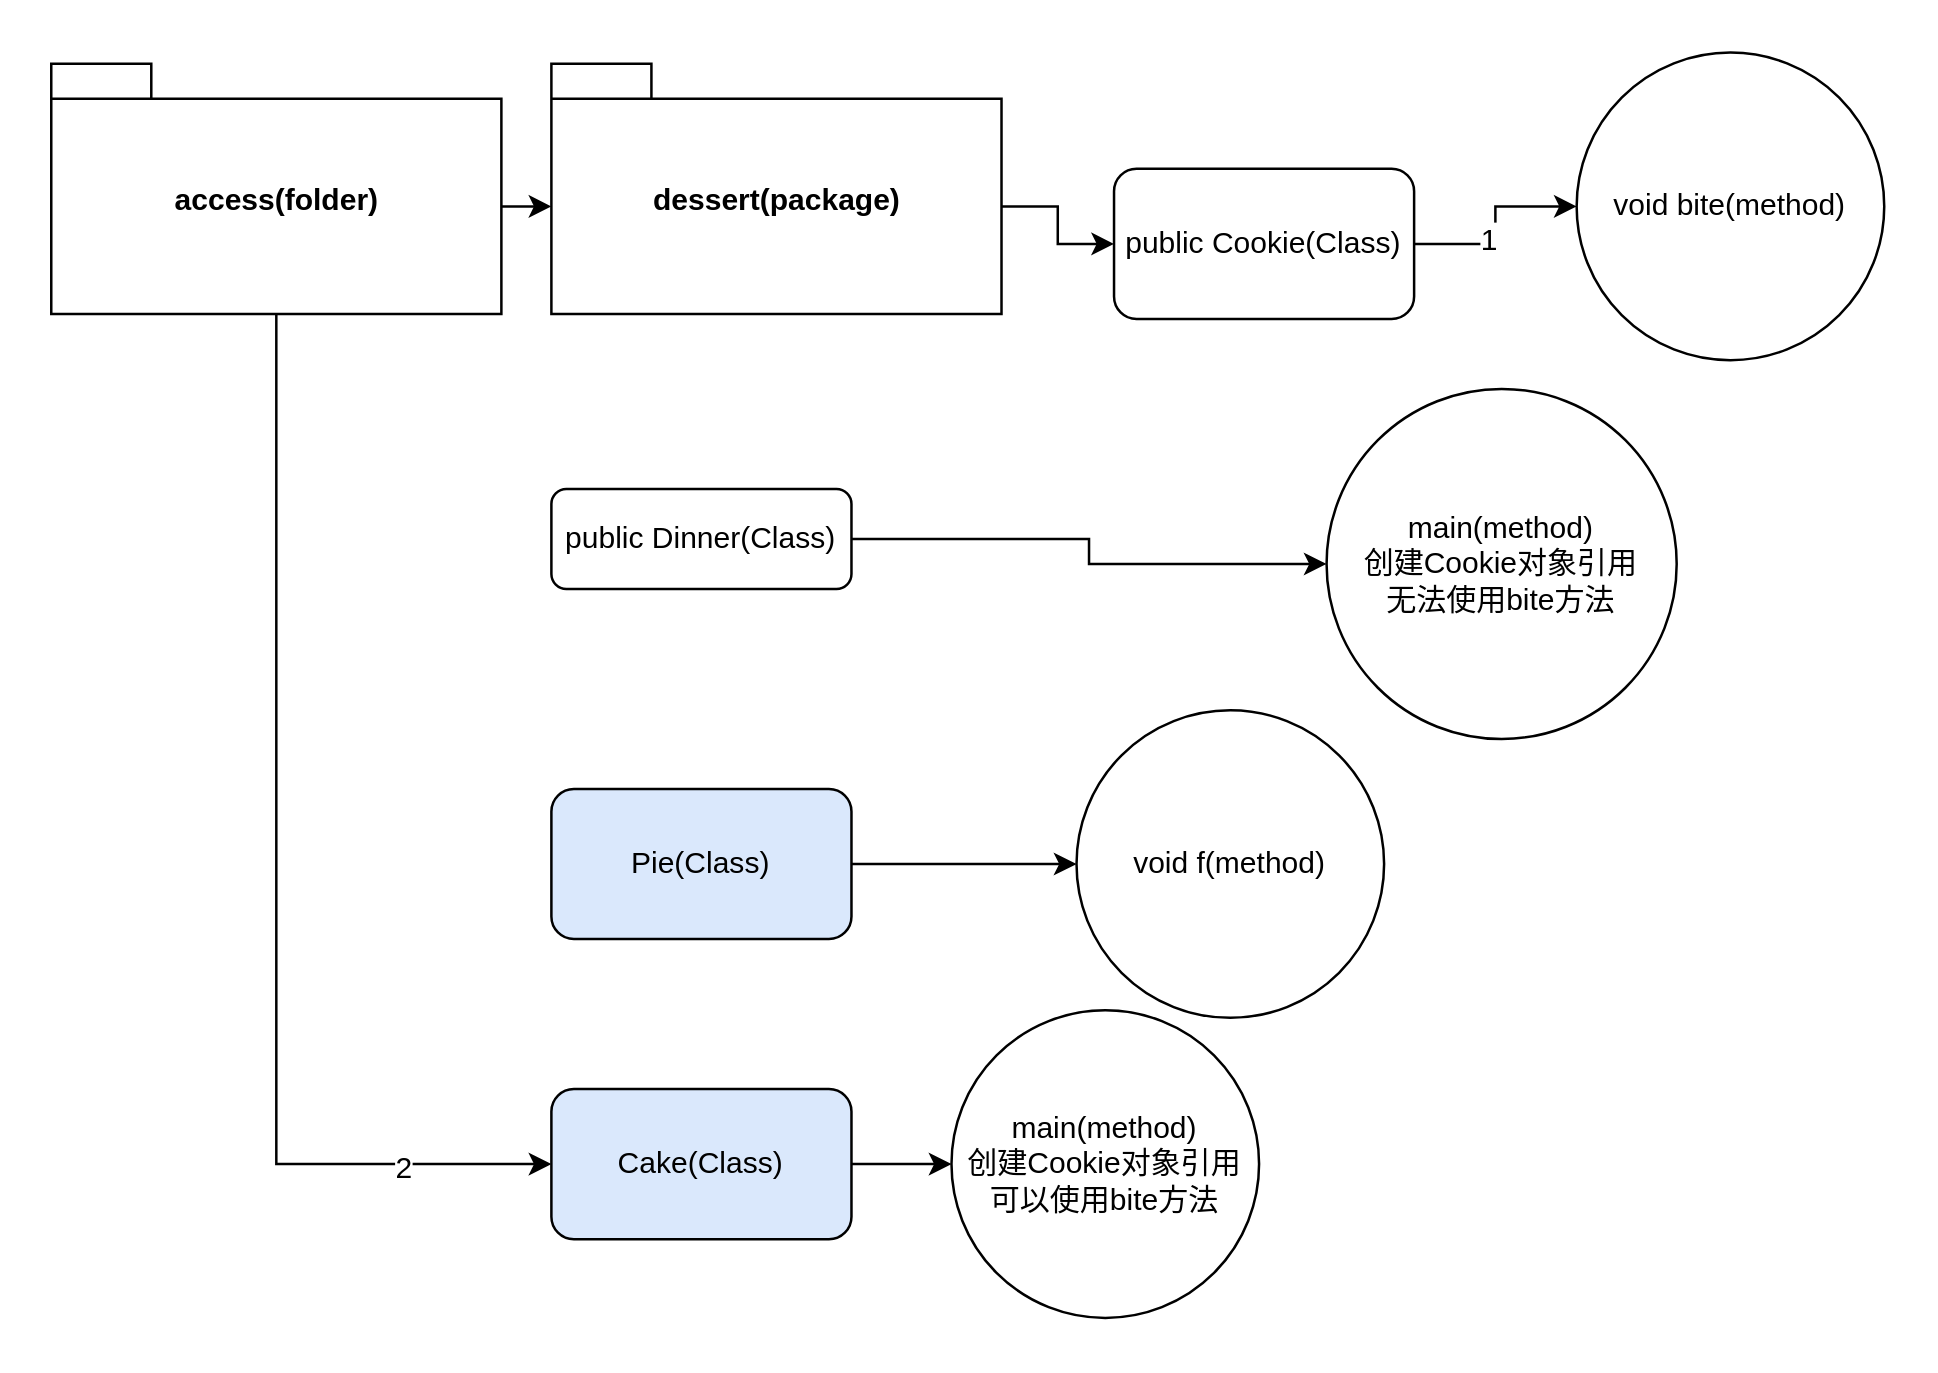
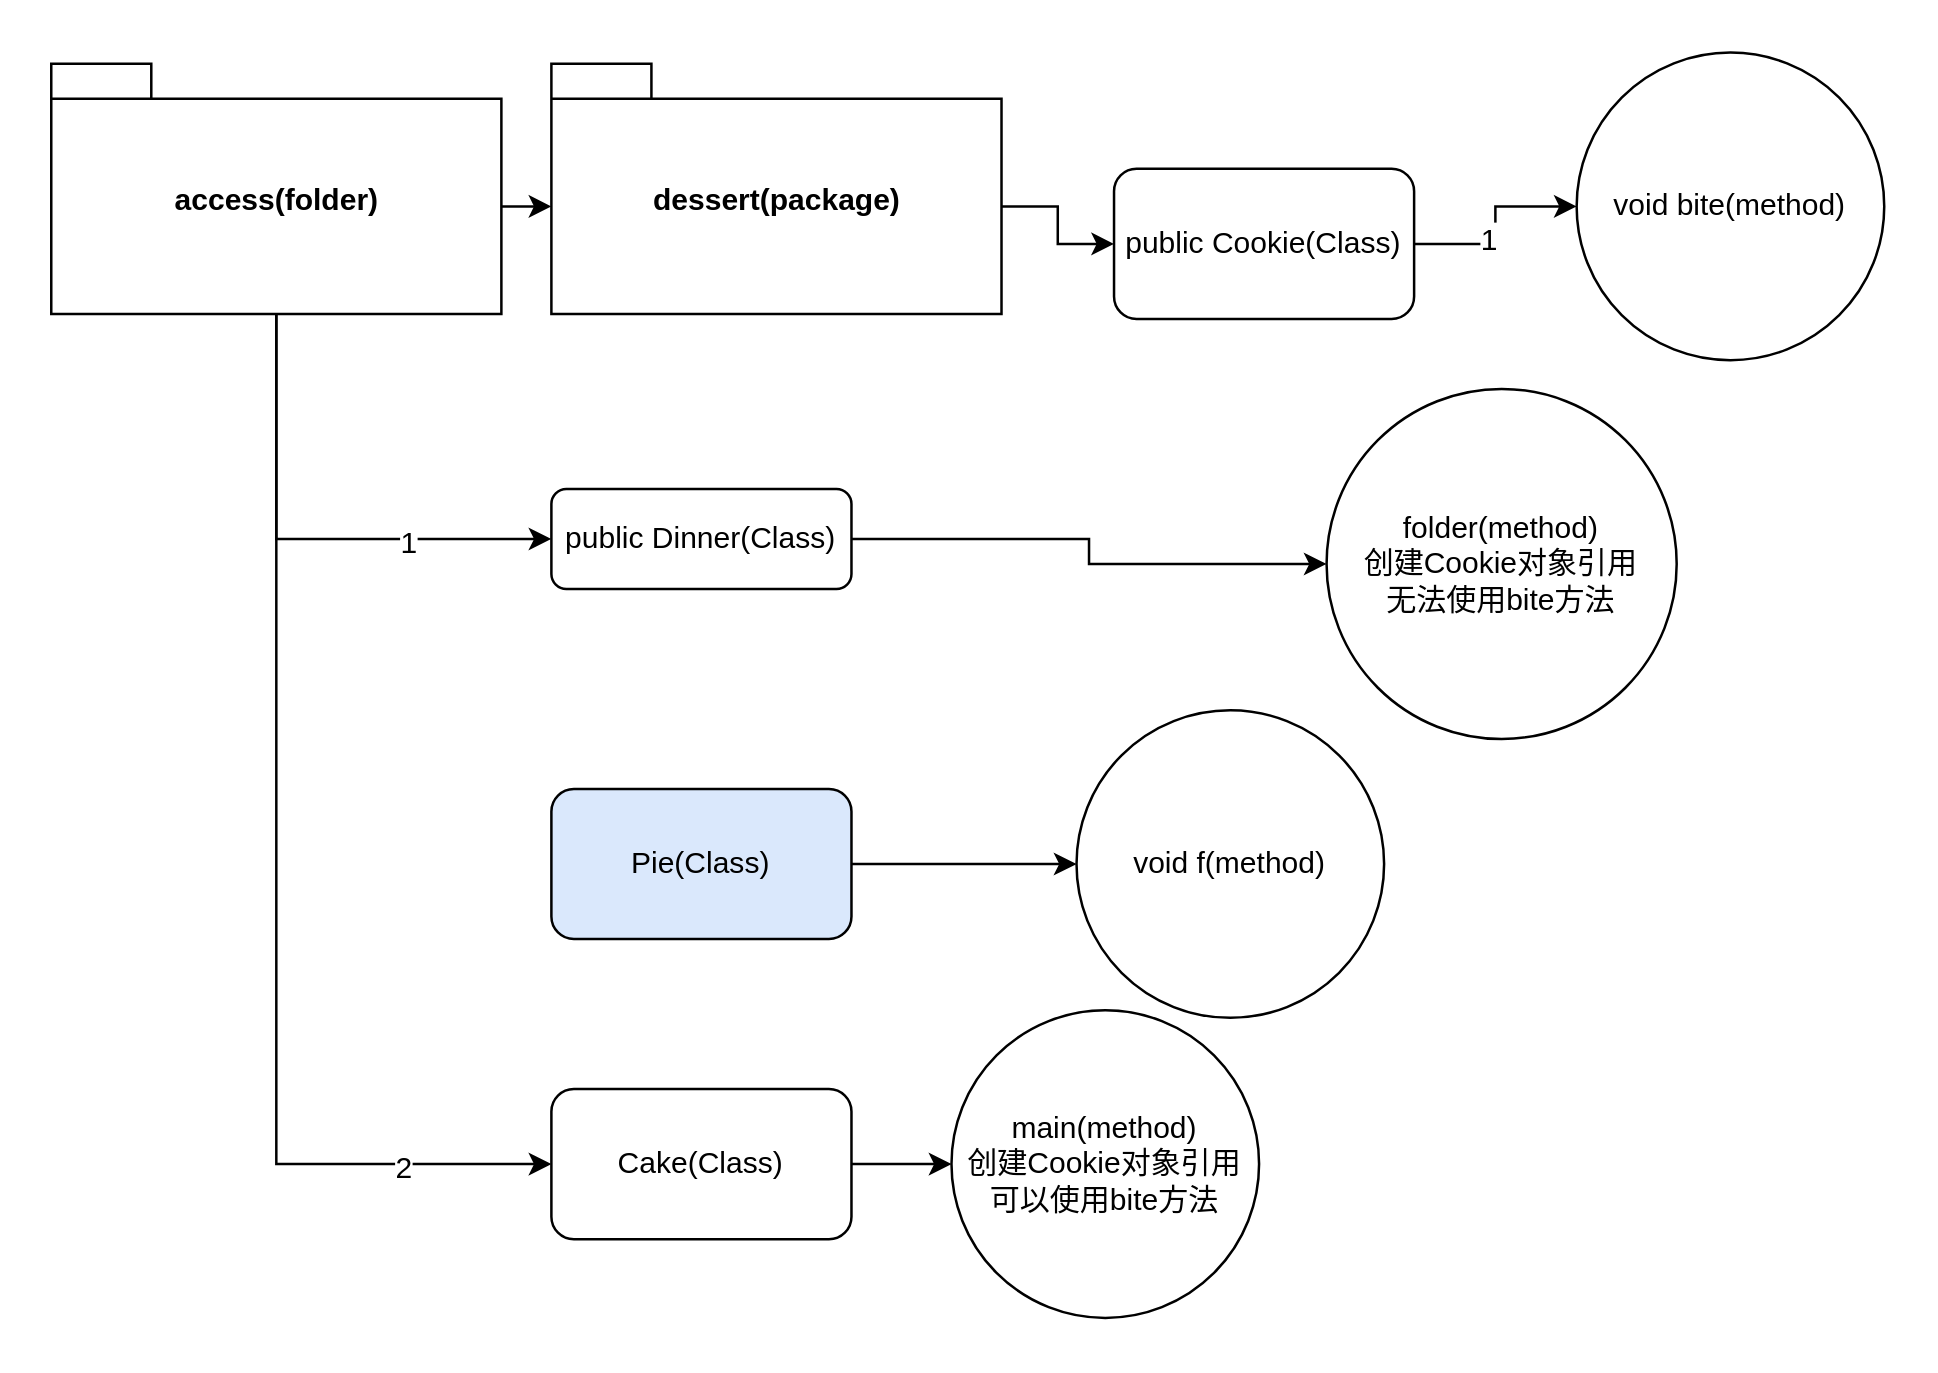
edge "access(folder)" -> "public Dinner(Class)": added, label "1"
node "main(method) 创建Cookie对象引用 无法使用bite方法": label "main(method) 创建Cookie对象引用 无法使用bite方法" -> "folder(method) 创建Cookie对象引用 无法使用bite方法"
node "Cake(Class)": fillcolor #dae8fc -> #ffffff
